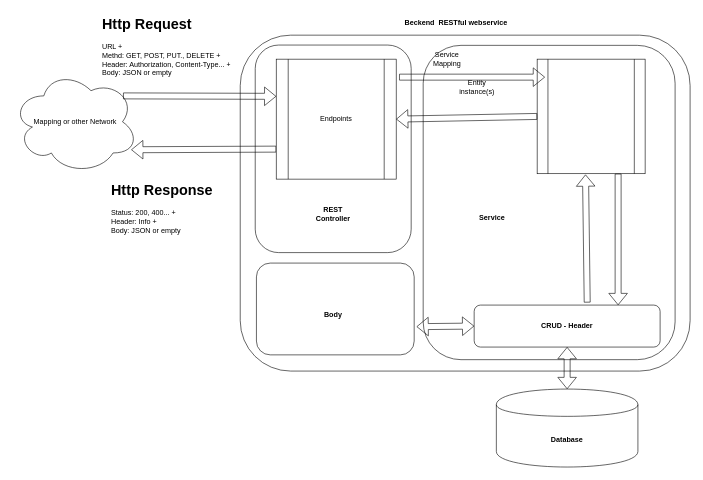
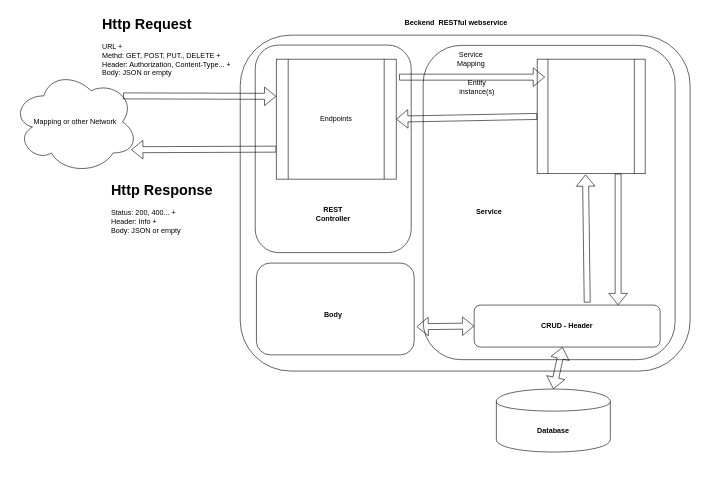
node "Service Mapping": moved (447, 59) -> (471, 59)
node "Service": moved (492, 218) -> (489, 212)
node "Database": size 142x78 -> 114x63
